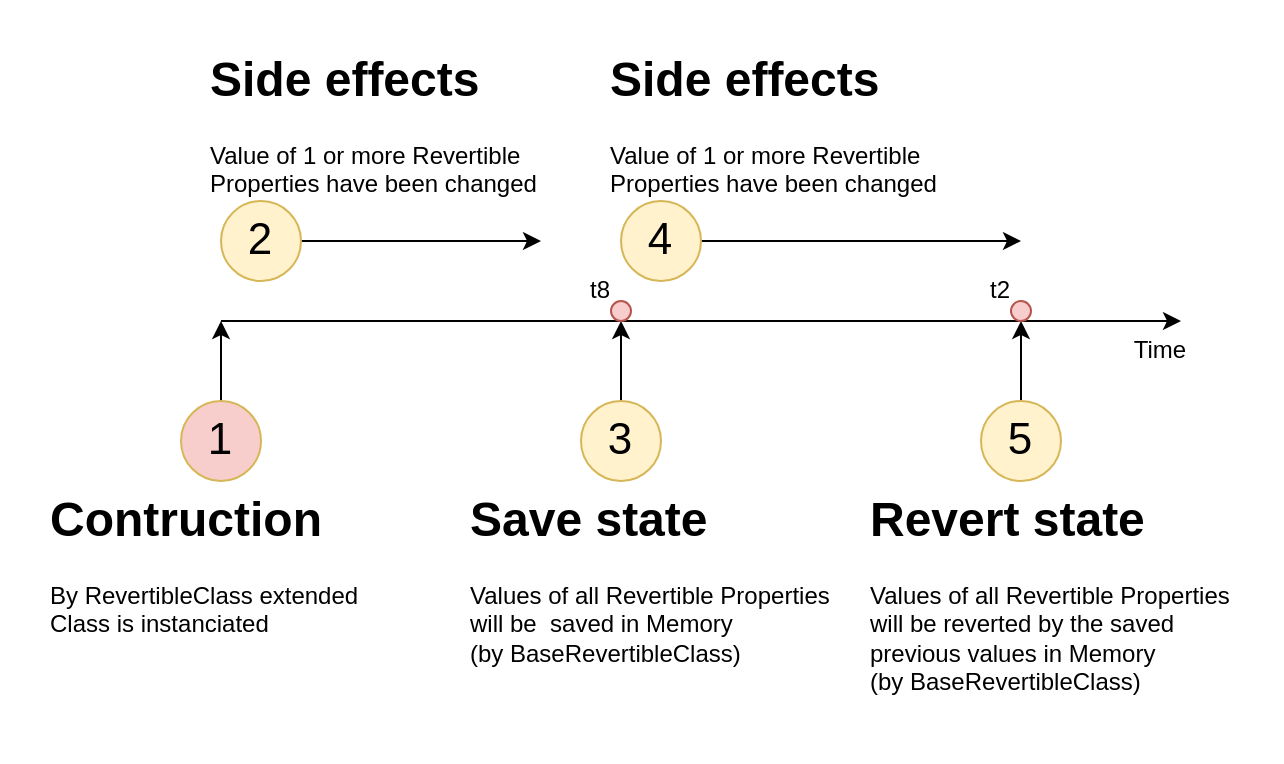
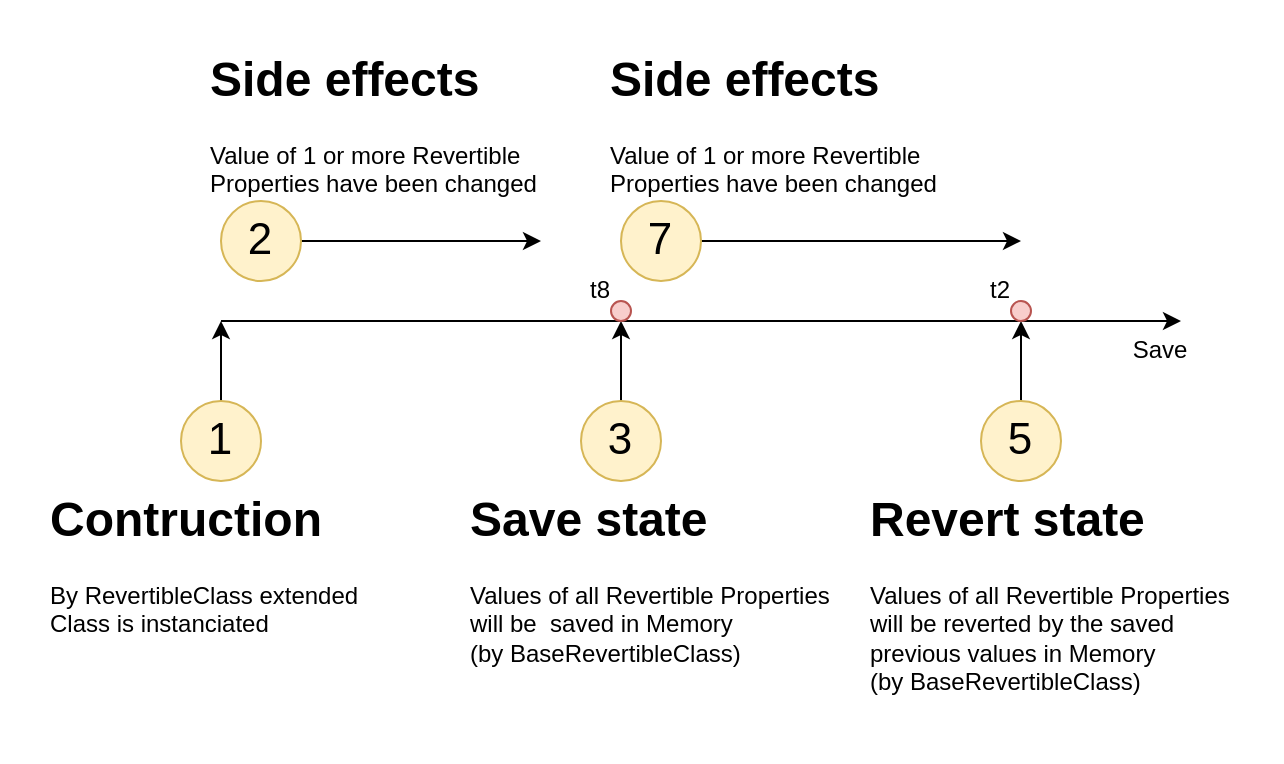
node "4": label "4" -> "7"
node "Time": label "Time" -> "Save"
node "1": fillcolor #f8cecc -> #fff2cc
